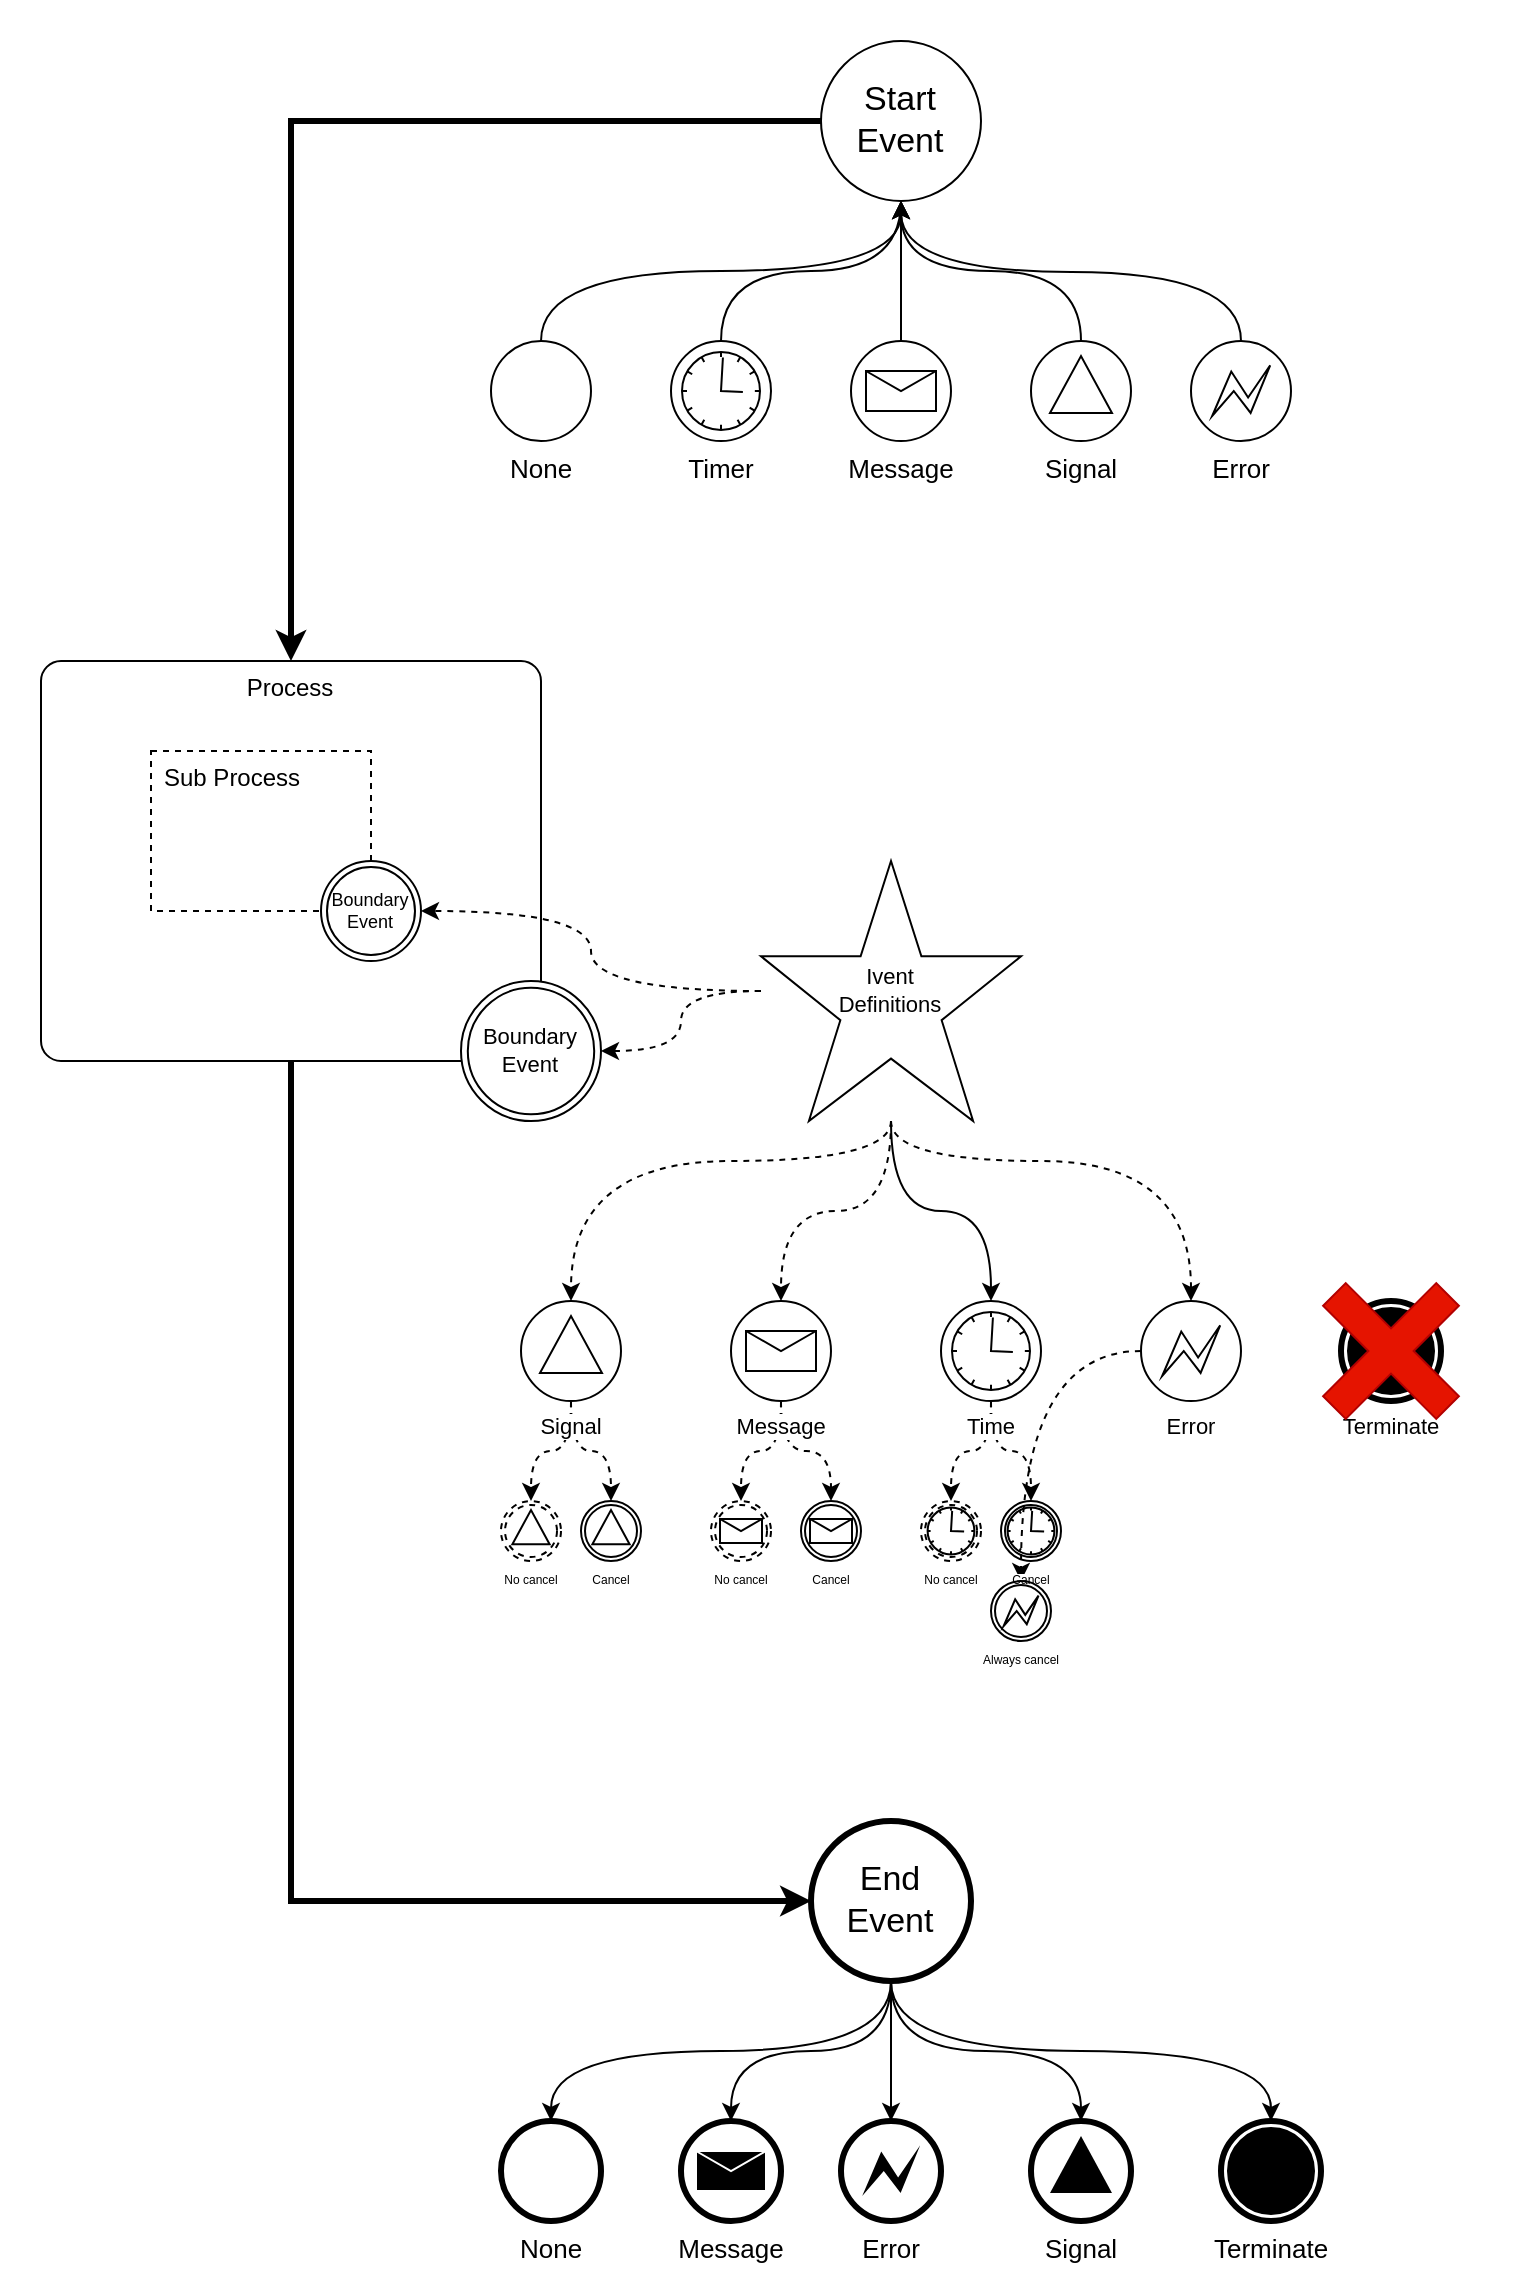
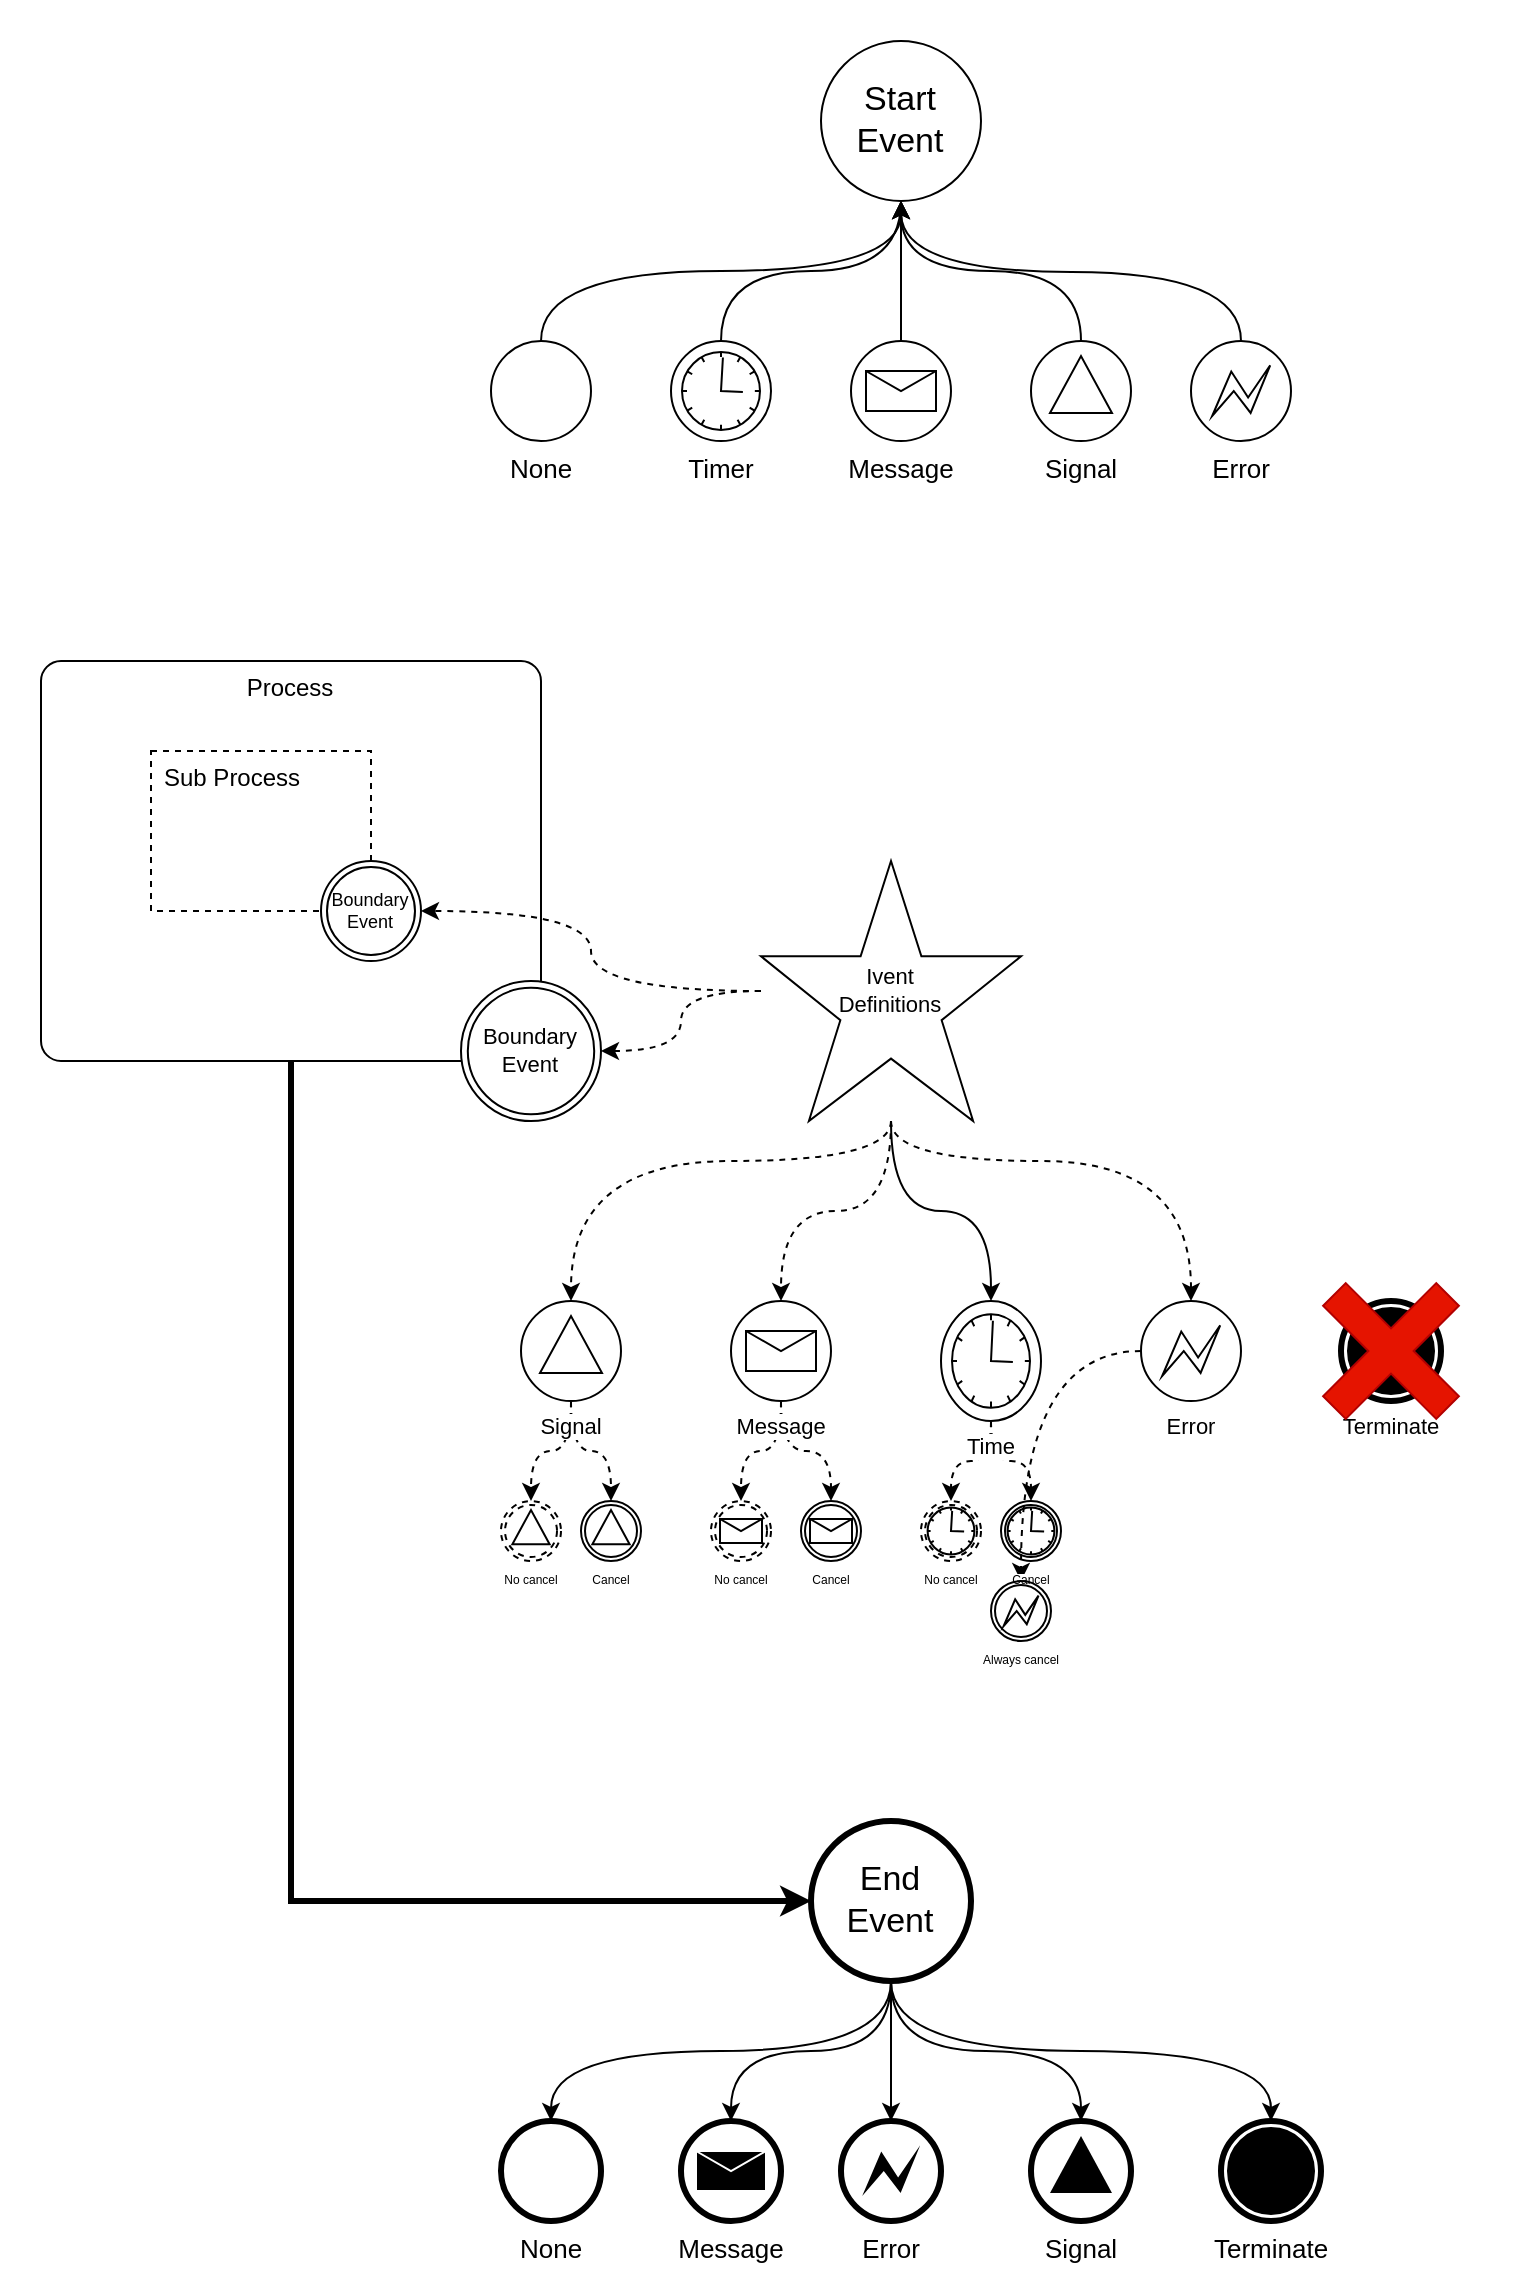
edge "Start Event" -> "Process": removed
node "Time": size 100x100 -> 100x120
